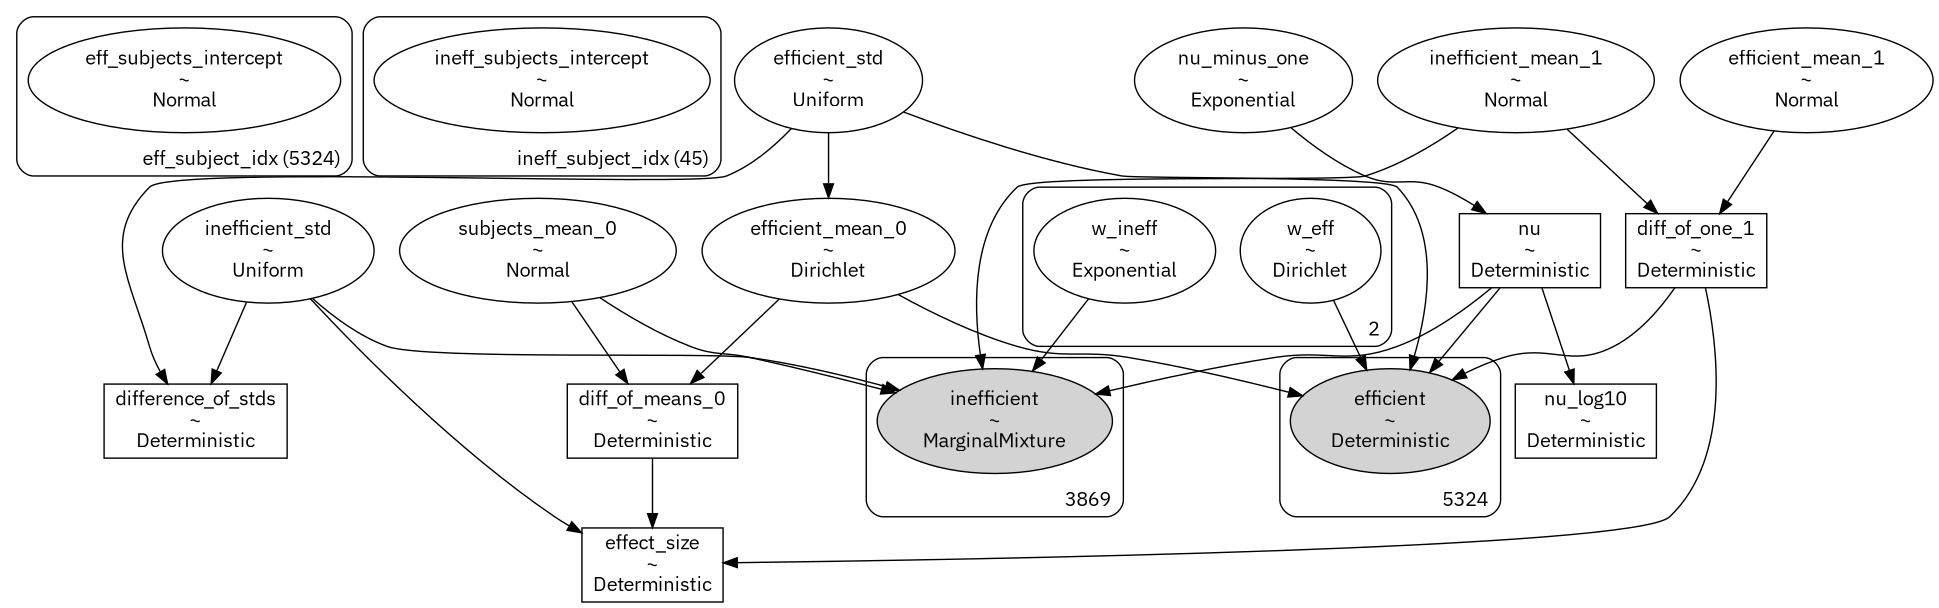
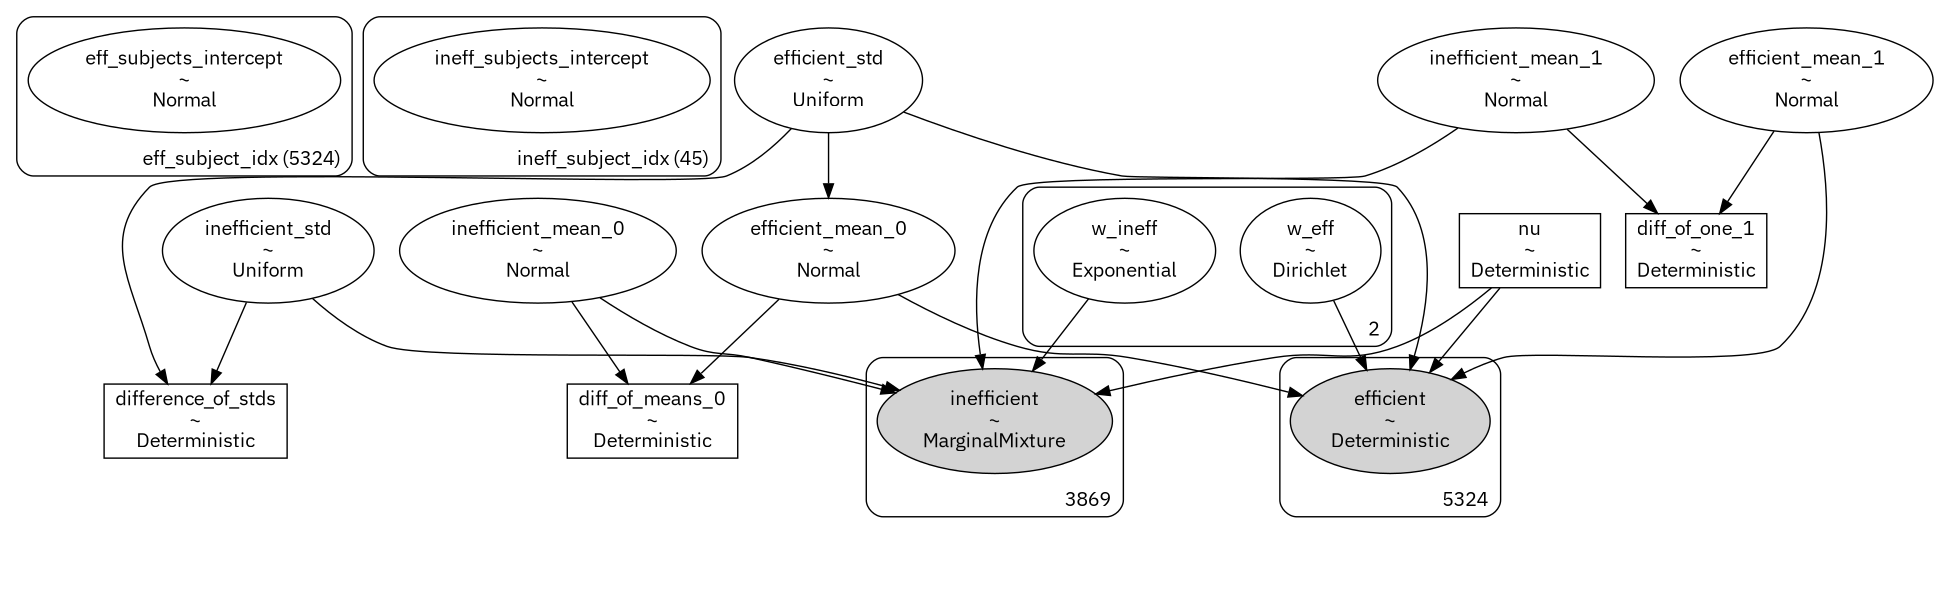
node "nu_minus_one ~ Exponential": removed
node "subjects_mean_0 ~ Normal": label "subjects_mean_0 ~ Normal" -> "inefficient_mean_0 ~ Normal"
node "efficient_mean_0 ~ Dirichlet": label "efficient_mean_0 ~ Dirichlet" -> "efficient_mean_0 ~ Normal"
edge "diff_of_one_1 ~ Deterministic" -> "efficient ~ Deterministic": now "efficient_mean_1 ~ Normal" -> "efficient ~ Deterministic"
node "nu_log10 ~ Deterministic": removed
node "effect_size ~ Deterministic": removed
